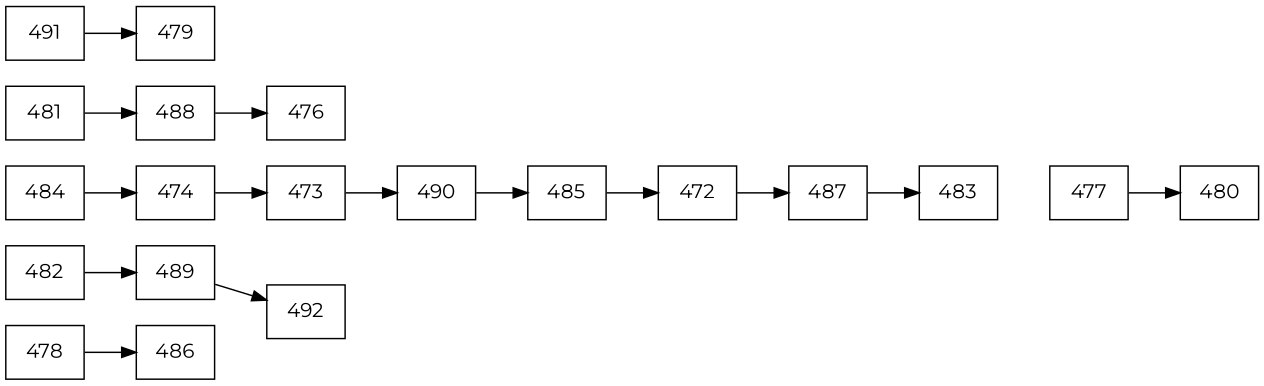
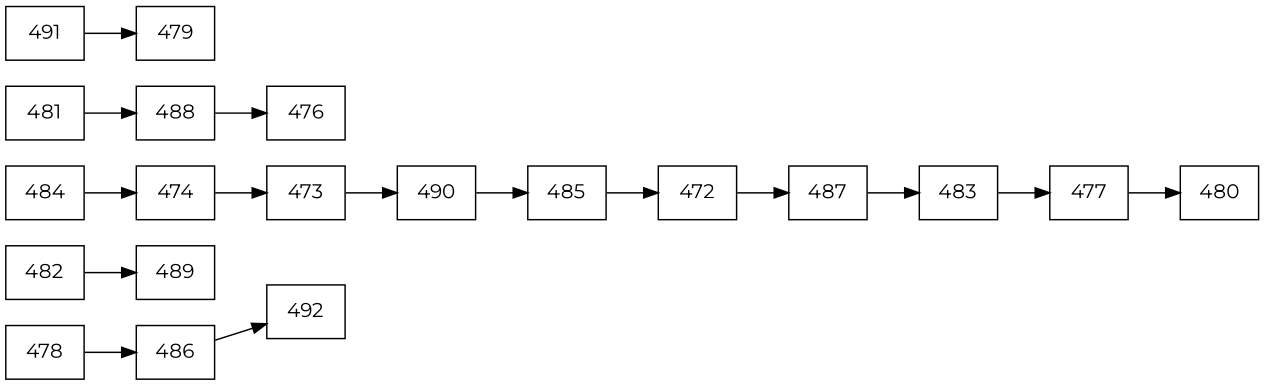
edge "483" -> "477": added
edge "489" -> "492": now "486" -> "492"
